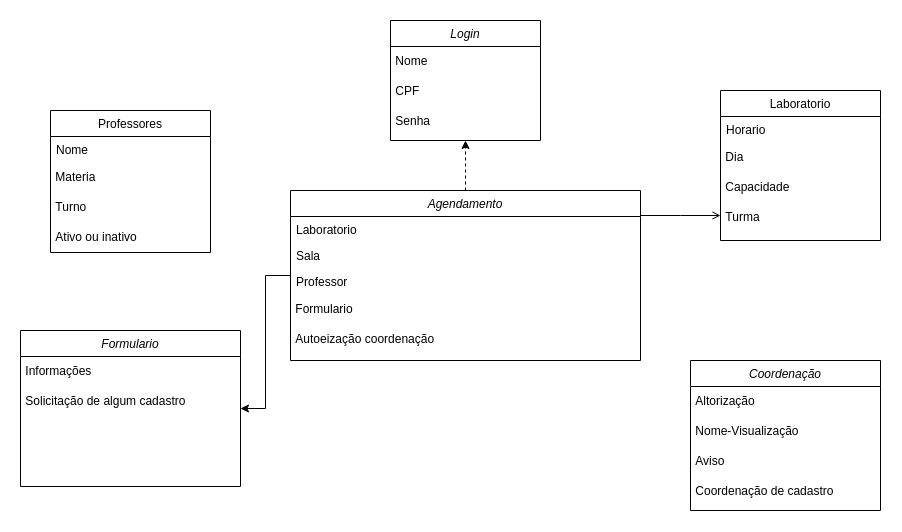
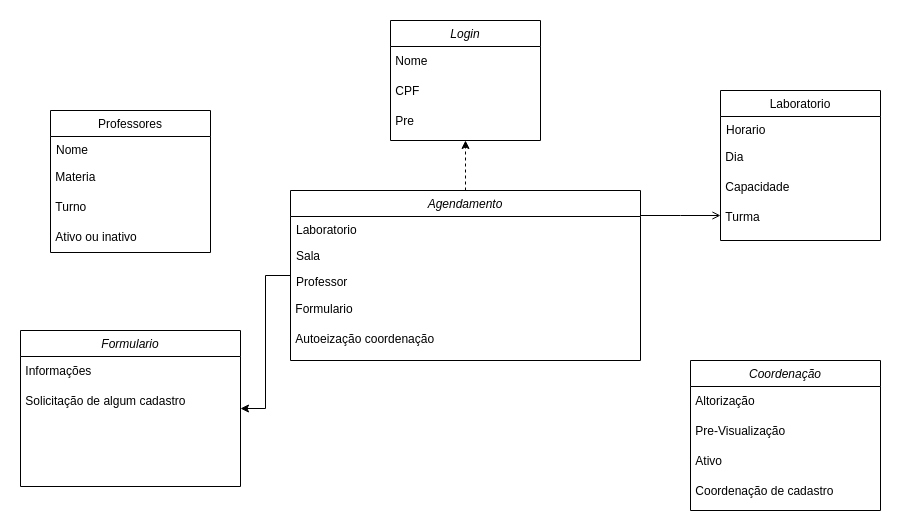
node "Senha": label "Senha" -> "Pre"
node "Nome-Visualização": label "Nome-Visualização" -> "Pre-Visualização"
node "Aviso": label "Aviso" -> "Ativo"
